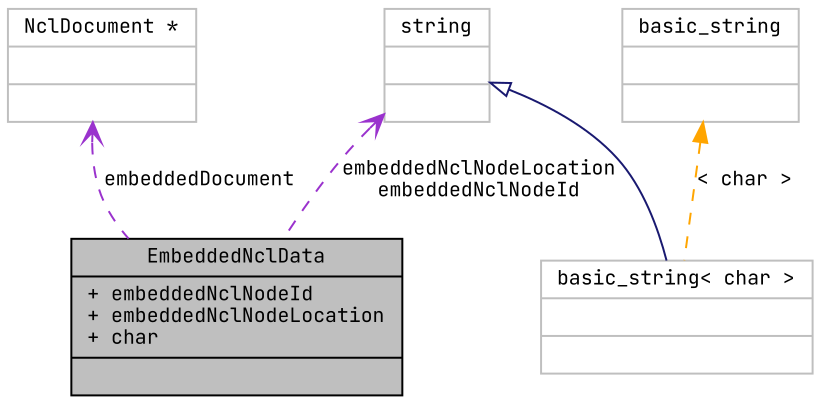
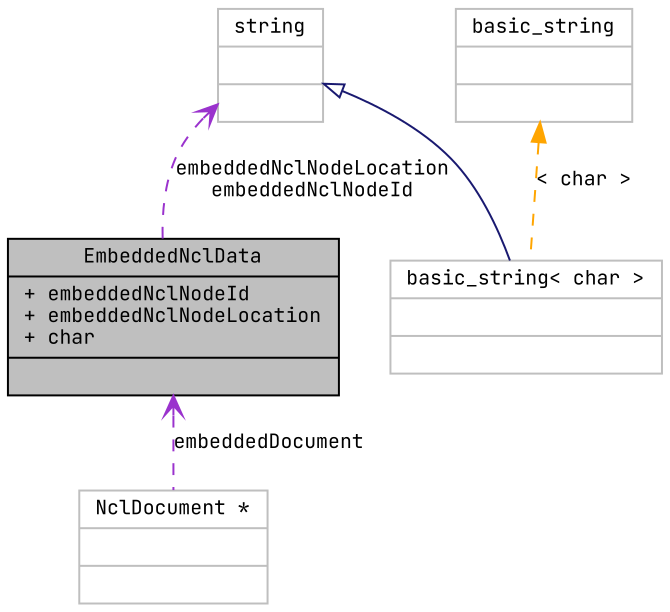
edge "EmbeddedNclData" -> "NclDocument *": reversed
